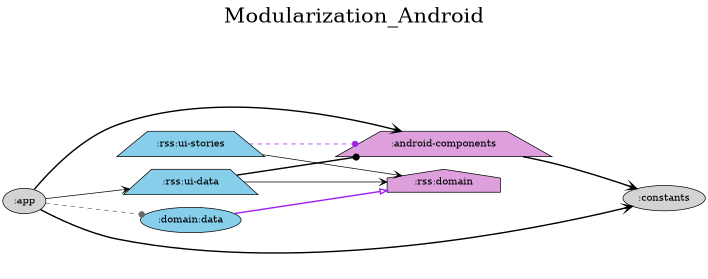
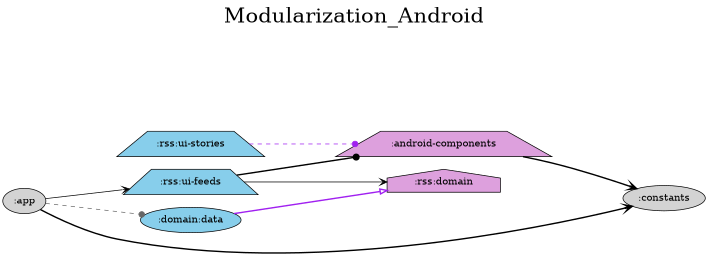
edge ":app" -> ":android-components": removed
edge ":rss:ui-stories" -> ":rss:domain": removed
node ":rss:ui-data": label ":rss:ui-data" -> ":rss:ui-feeds"
